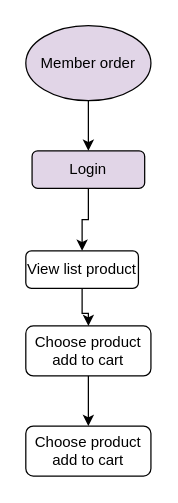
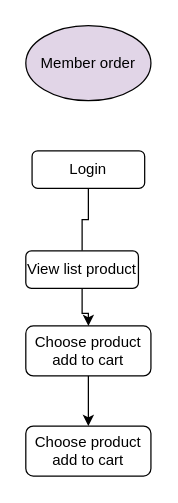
edge "Member order" -> "Login": removed
node "Login": fillcolor #e1d5e7 -> #ffffff
edge "Login" -> "View list product": arrowhead classic -> none
